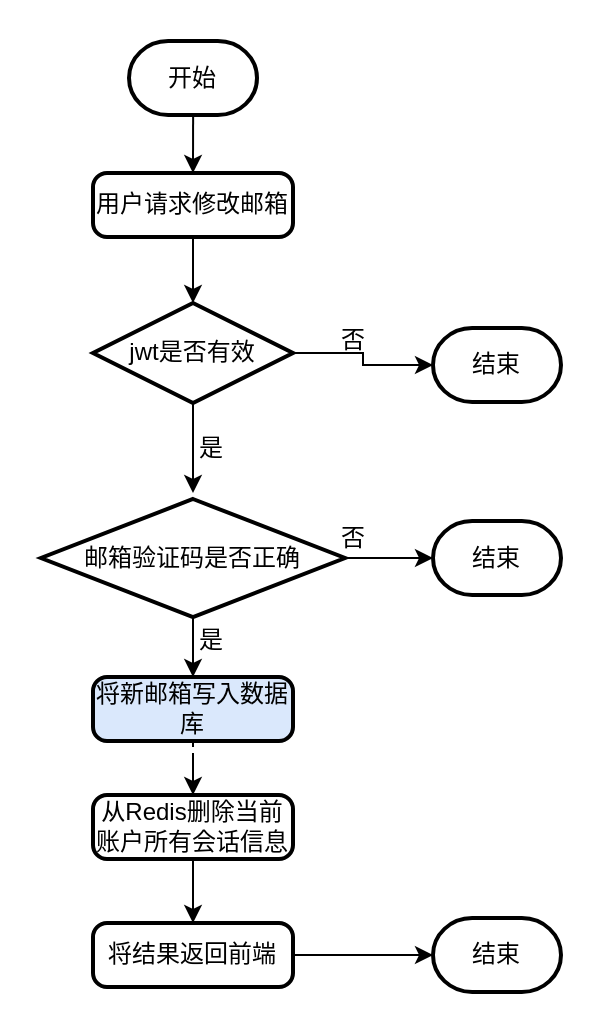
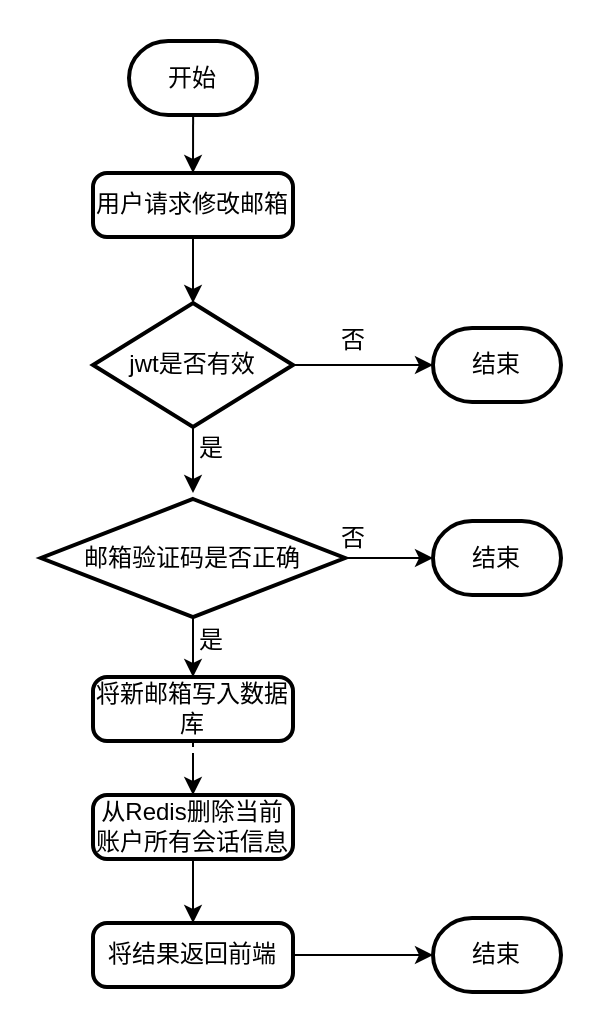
node "jwt是否有效": size 200x100 -> 200x124
node "将新邮箱写入数据库": fillcolor #dae8fc -> #ffffff
